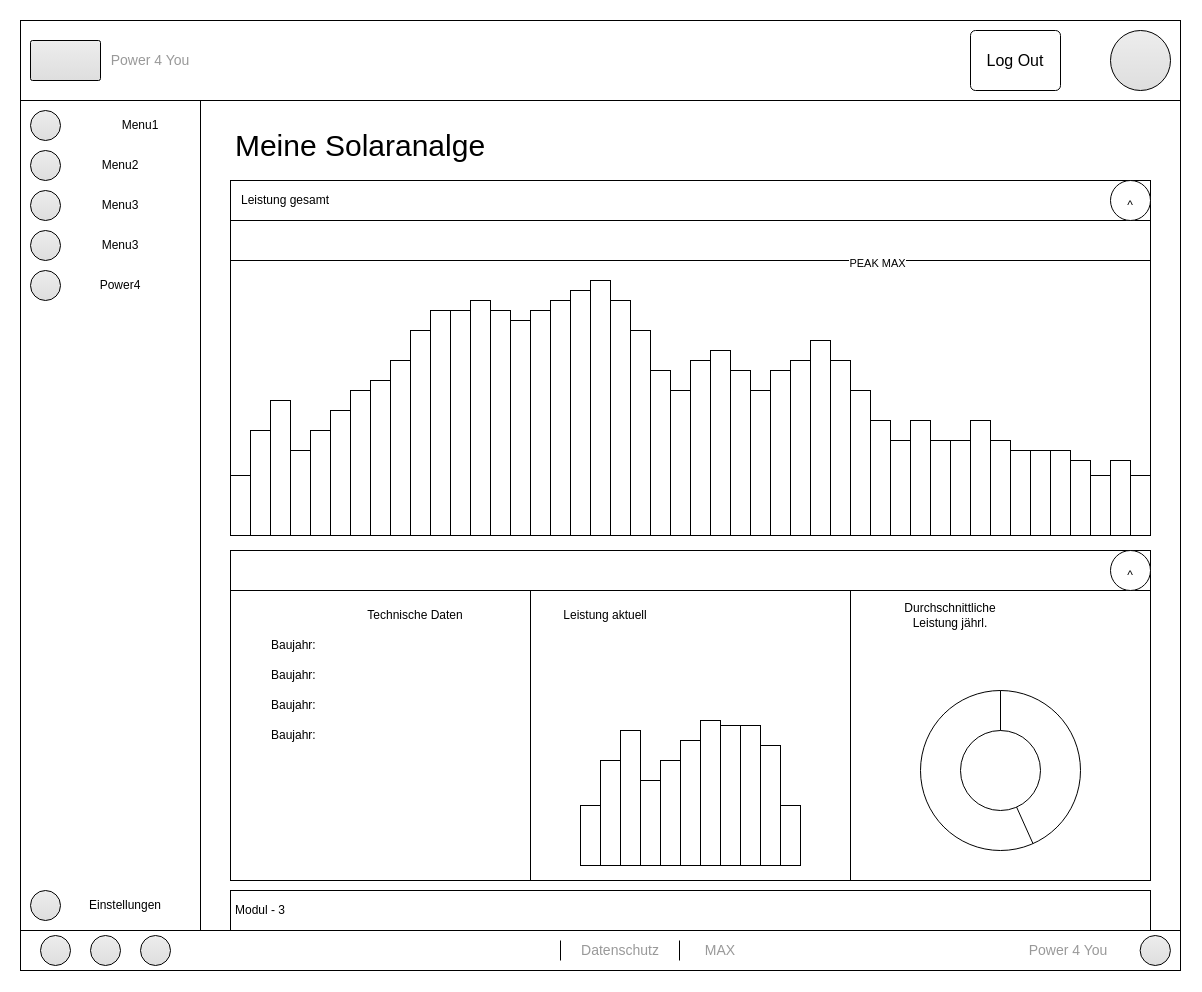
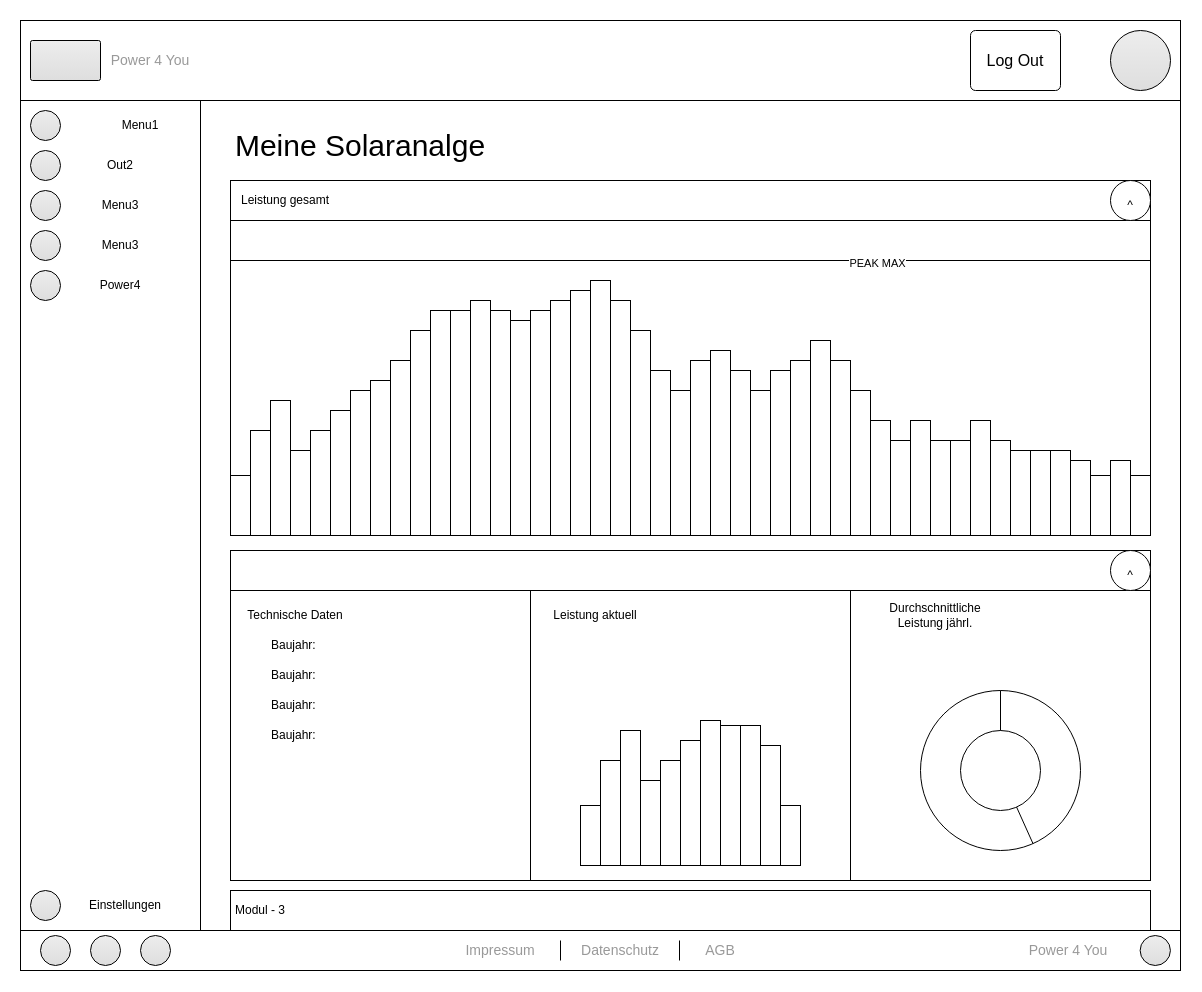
node "Menu2": label "Menu2" -> "Out2"
node "Technische Daten": moved (416, 616) -> (296, 616)
node "Leistung aktuell": moved (606, 616) -> (596, 616)
node "Durchschnittliche Leistung jährl.": moved (951, 616) -> (936, 616)
node "Impressum": added
node "MAX": label "MAX" -> "AGB"
